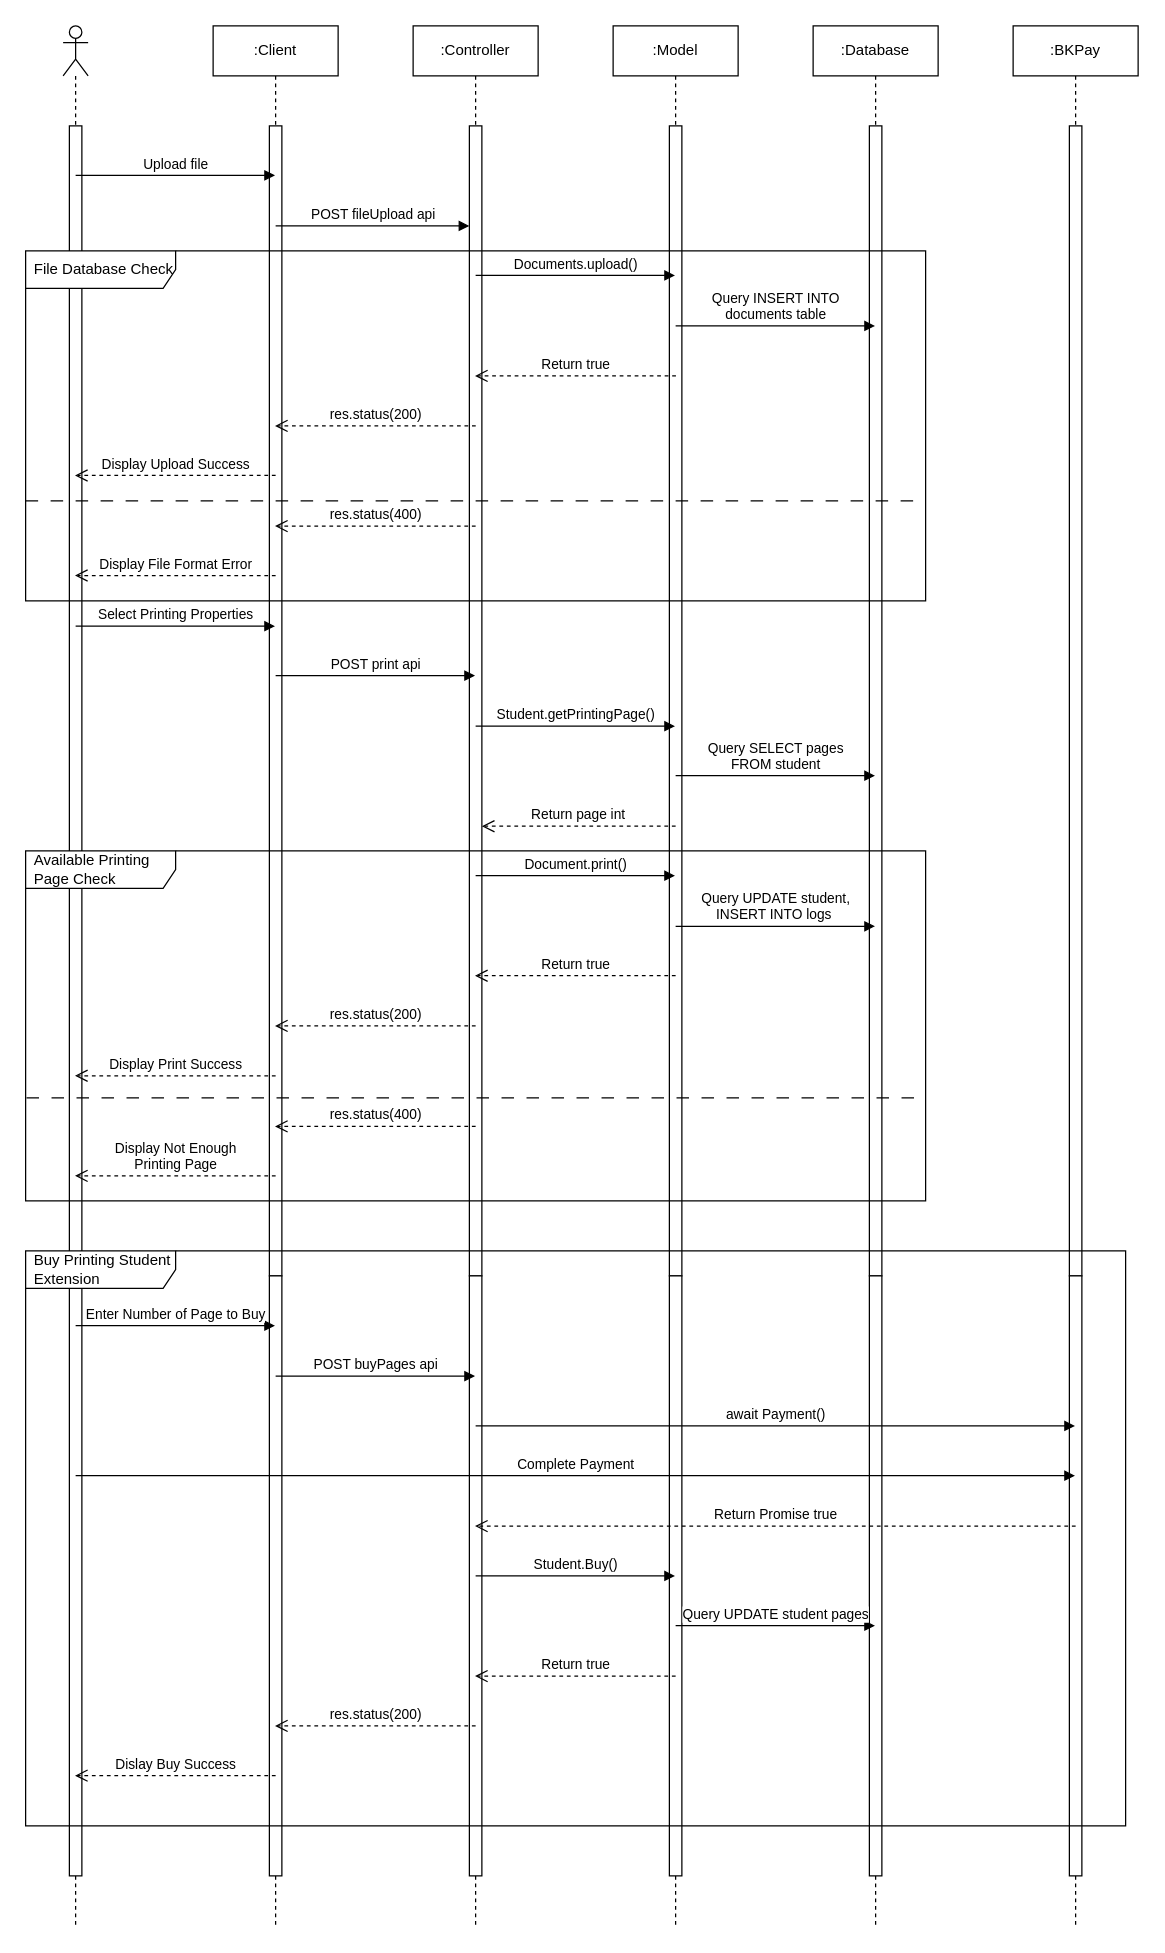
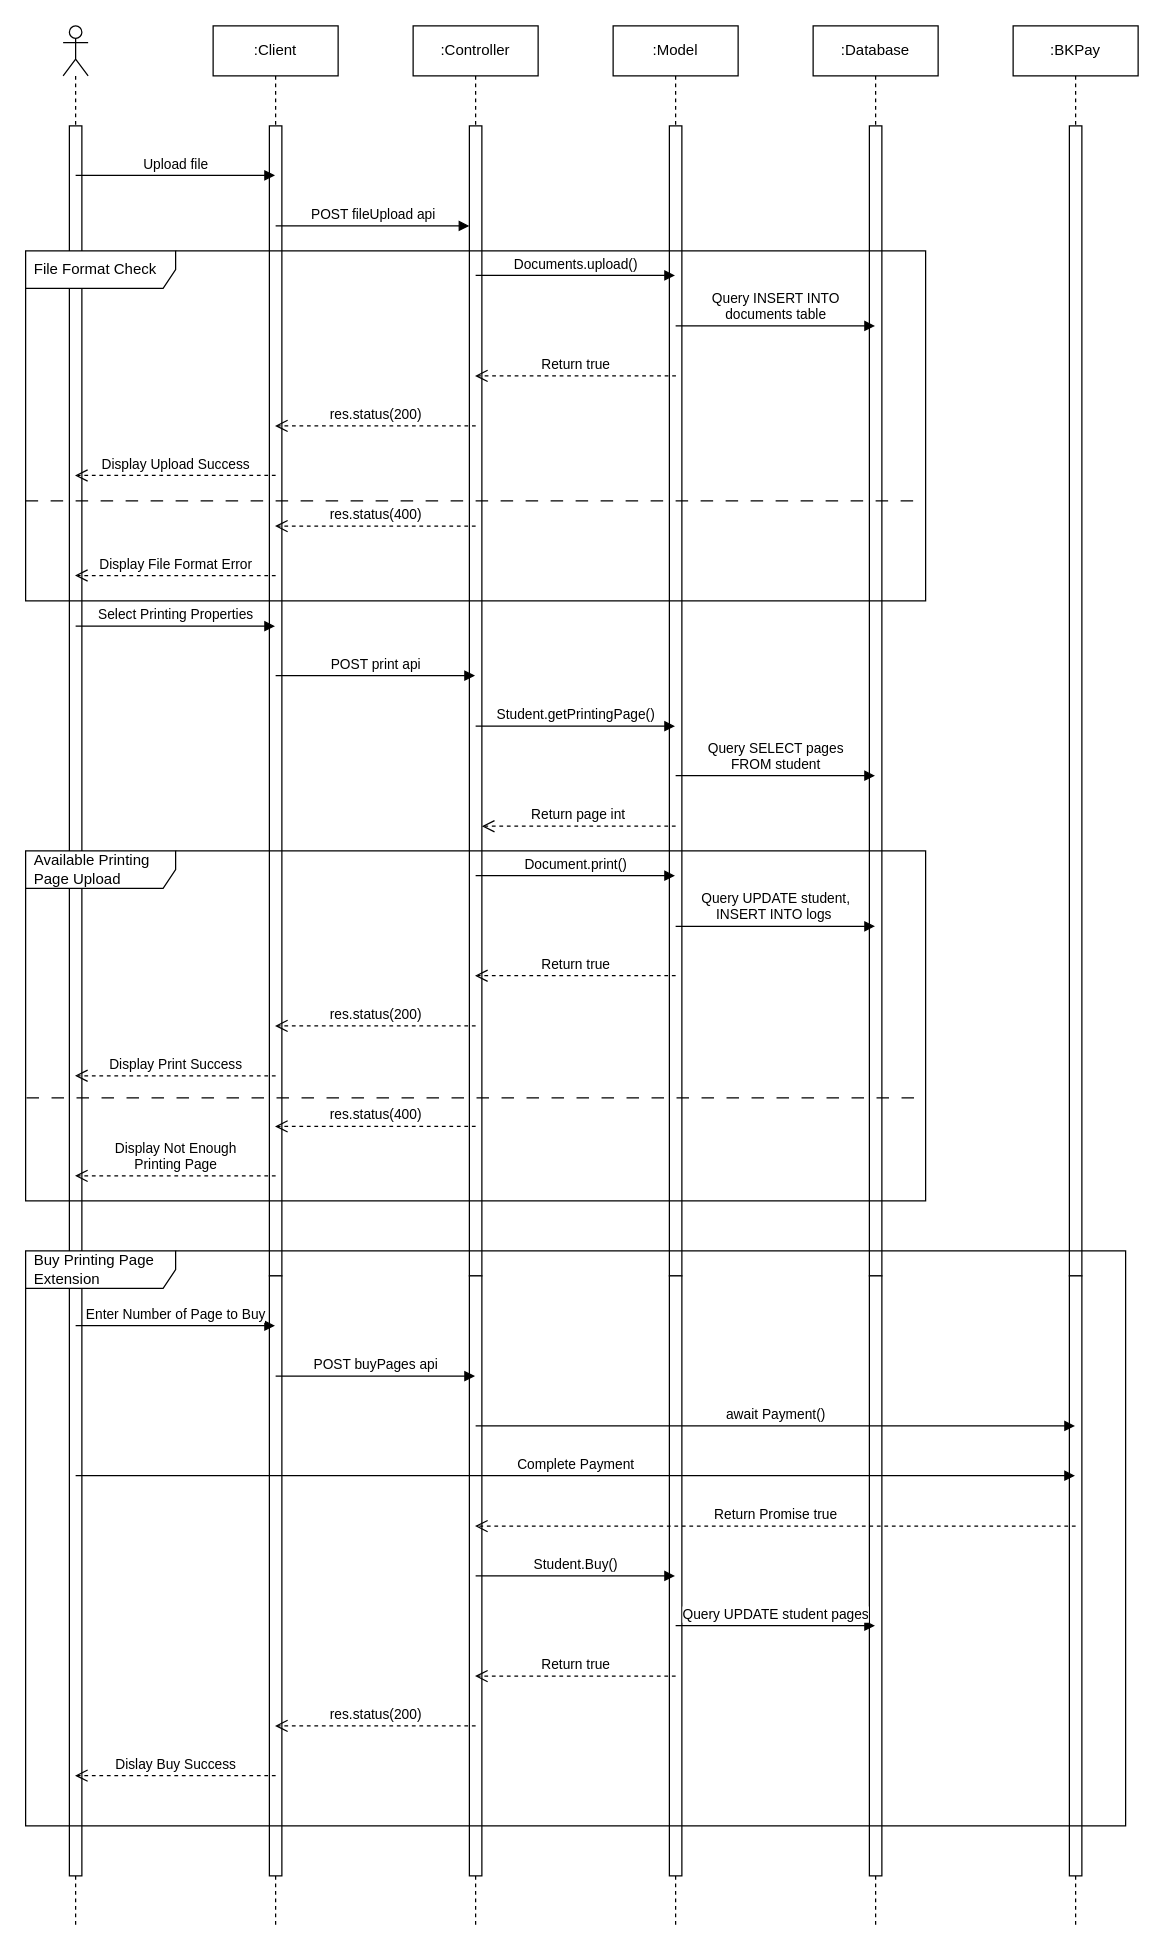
node "File Database Check": label "File Database Check" -> "File Format Check"
node "Available Printing Page Check": label "Available Printing Page Check" -> "Available Printing Page Upload"
node "Buy Printing Student Extension": label "Buy Printing Student Extension" -> "Buy Printing Page Extension"
